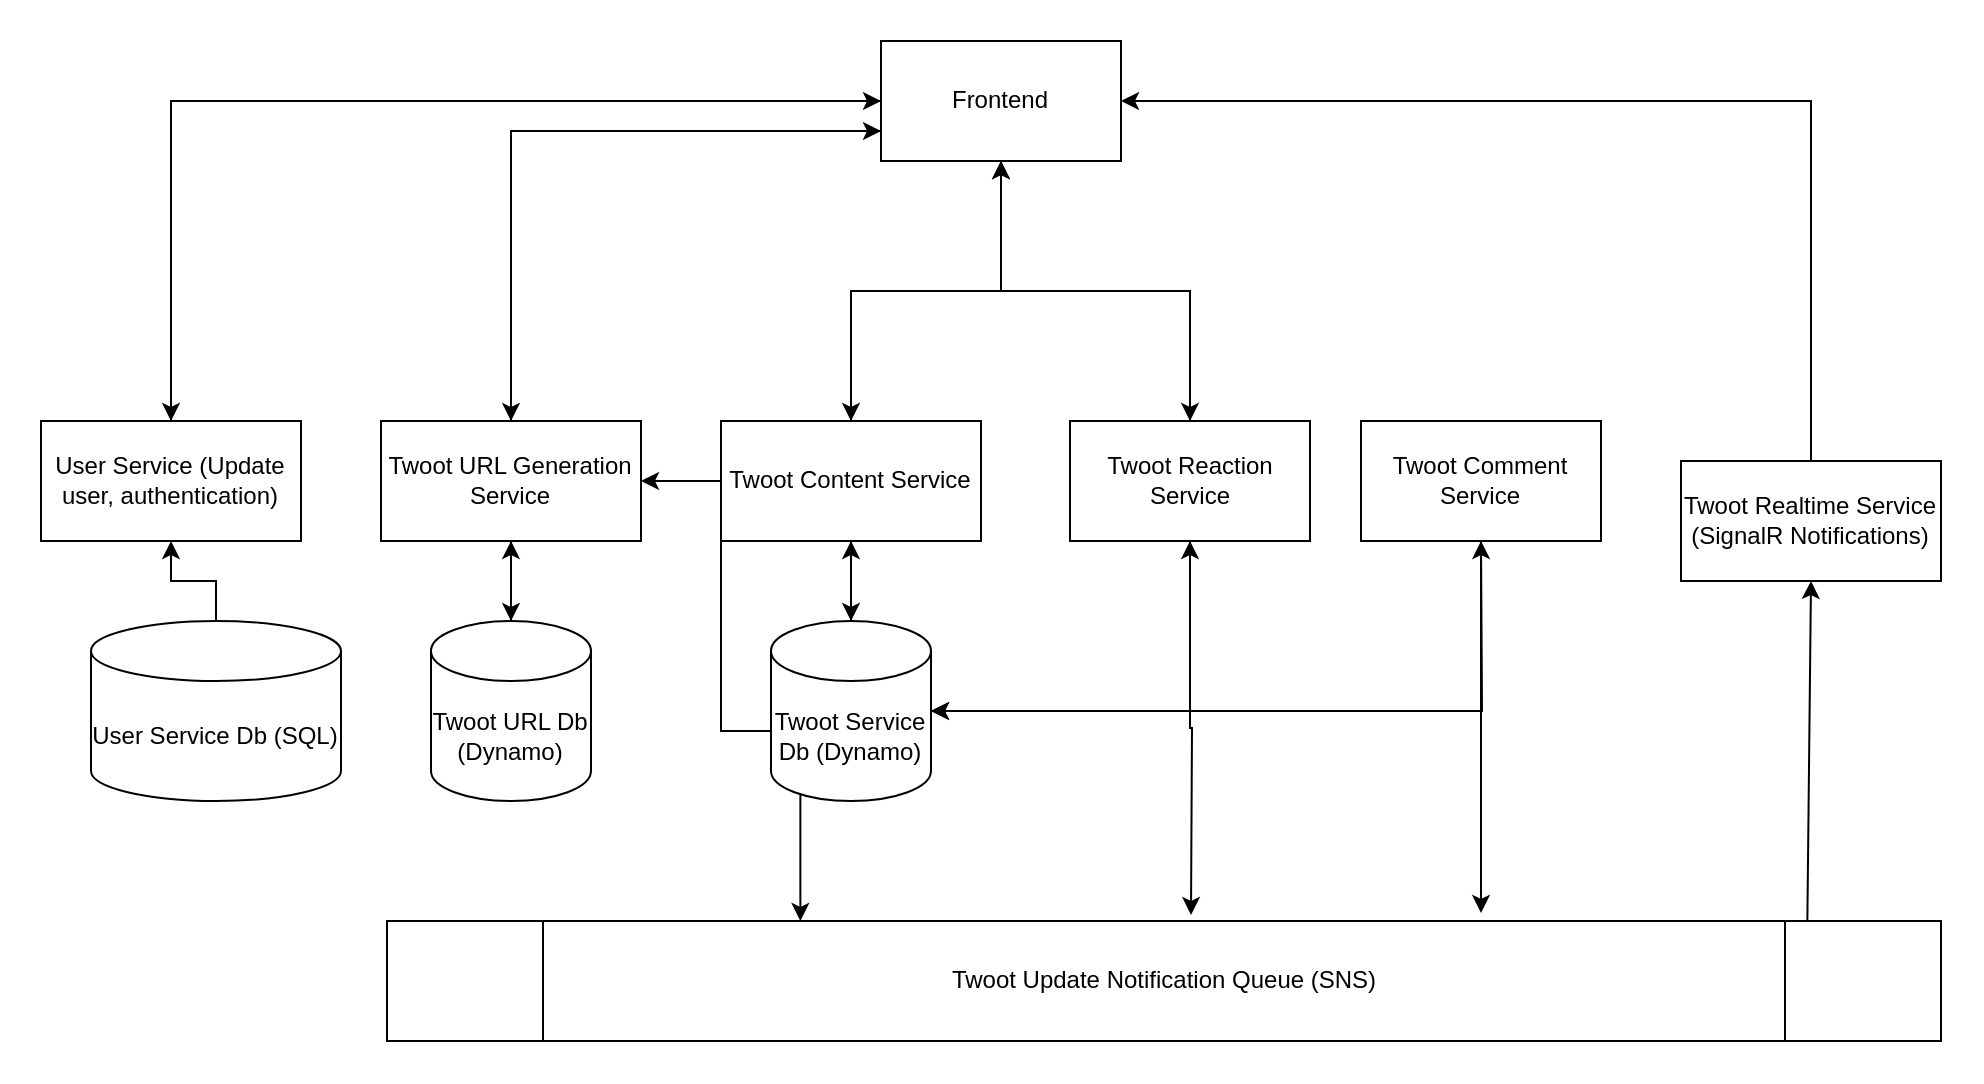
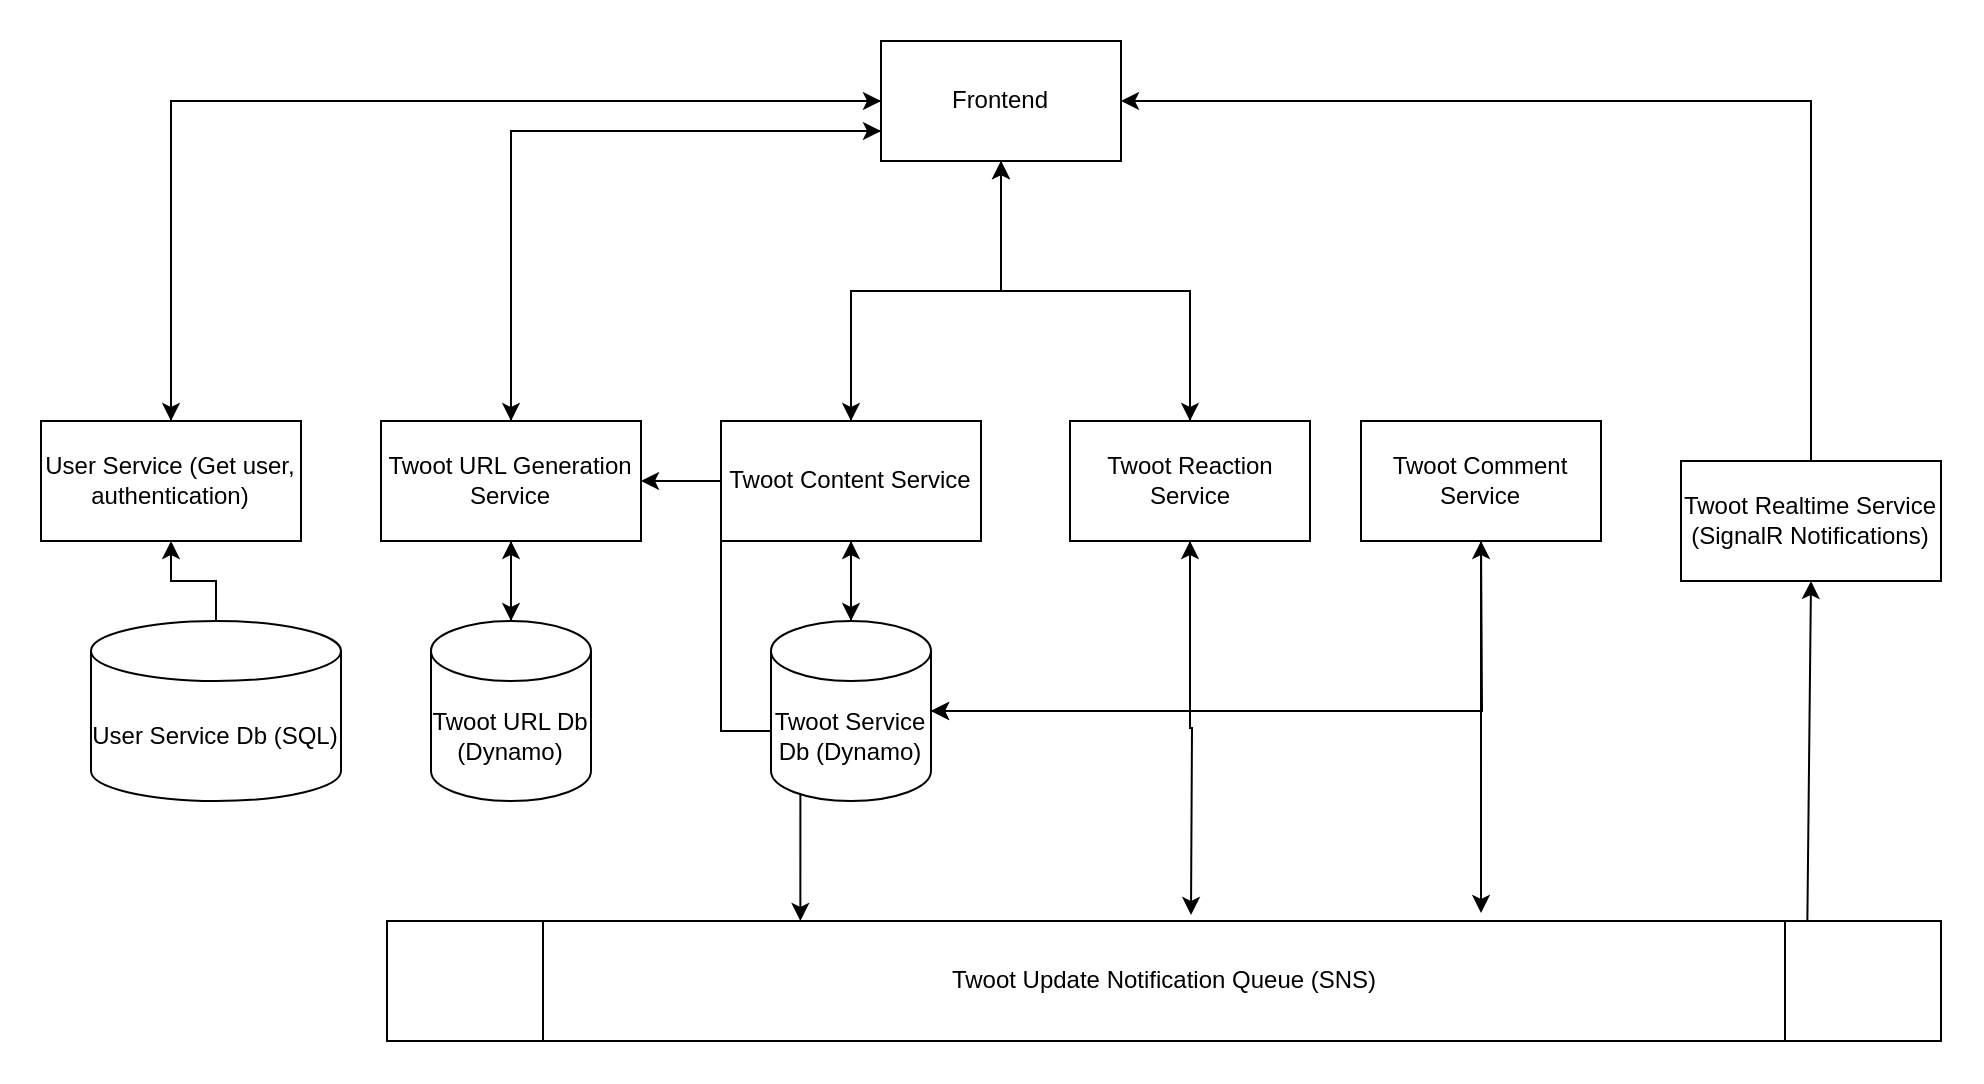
node "User Service (Update user, authentication)": label "User Service (Update user, authentication)" -> "User Service (Get user, authentication)"
